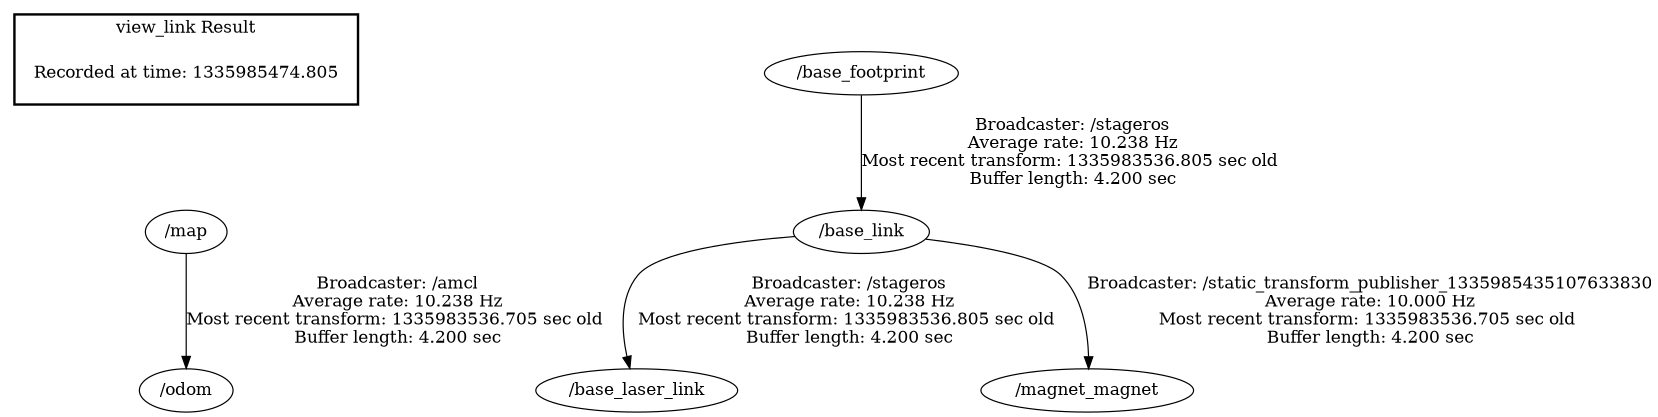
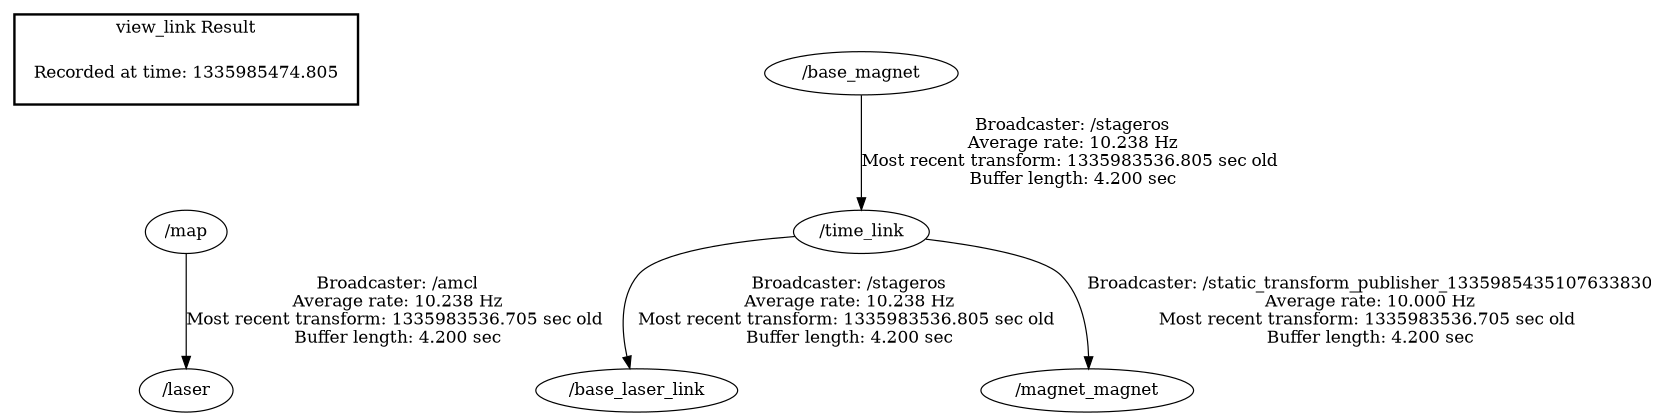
node "/base_footprint": label "/base_footprint" -> "/base_magnet"
node "/base_link": label "/base_link" -> "/time_link"
node "/odom": label "/odom" -> "/laser"
